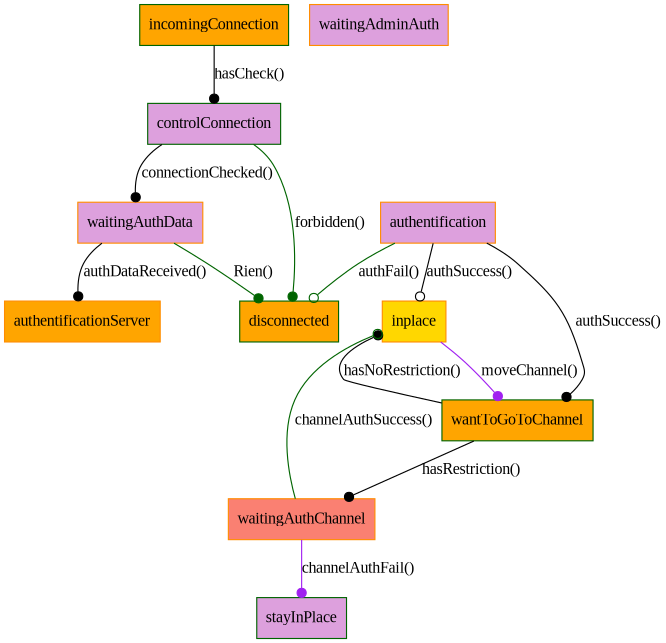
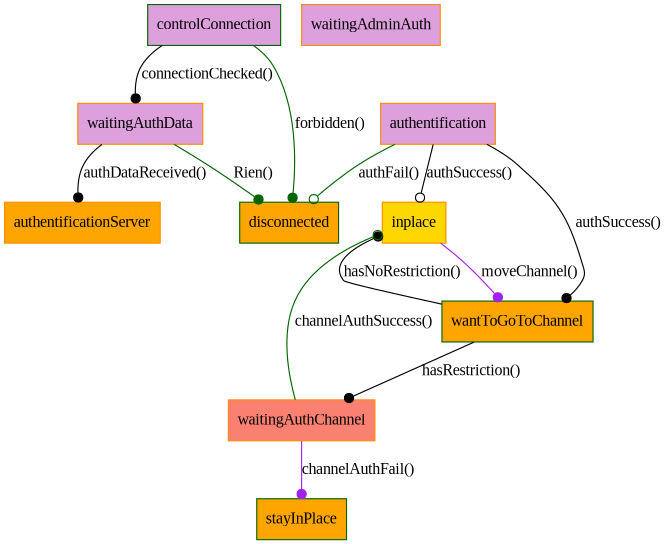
node "incomingConnection": removed
node "stayInPlace": fillcolor plum -> orange
